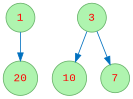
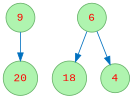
node "1": label "1" -> "9"
node "3": label "3" -> "6"
node "10": label "10" -> "18"
node "7": label "7" -> "4"
